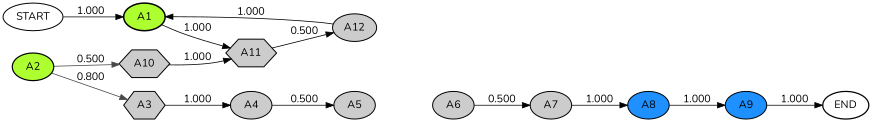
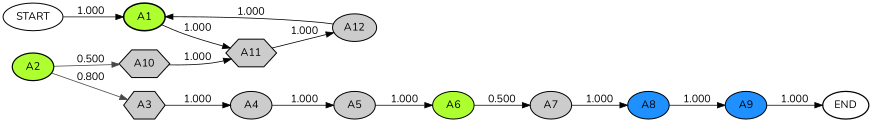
edge "A11" -> "A12": label "0.500" -> "1.000"
edge "A4" -> "A5": label "0.500" -> "1.000"
edge "A5" -> "A6": added, label "1.000"
node "A6": fillcolor #cccccc -> #adff2f
